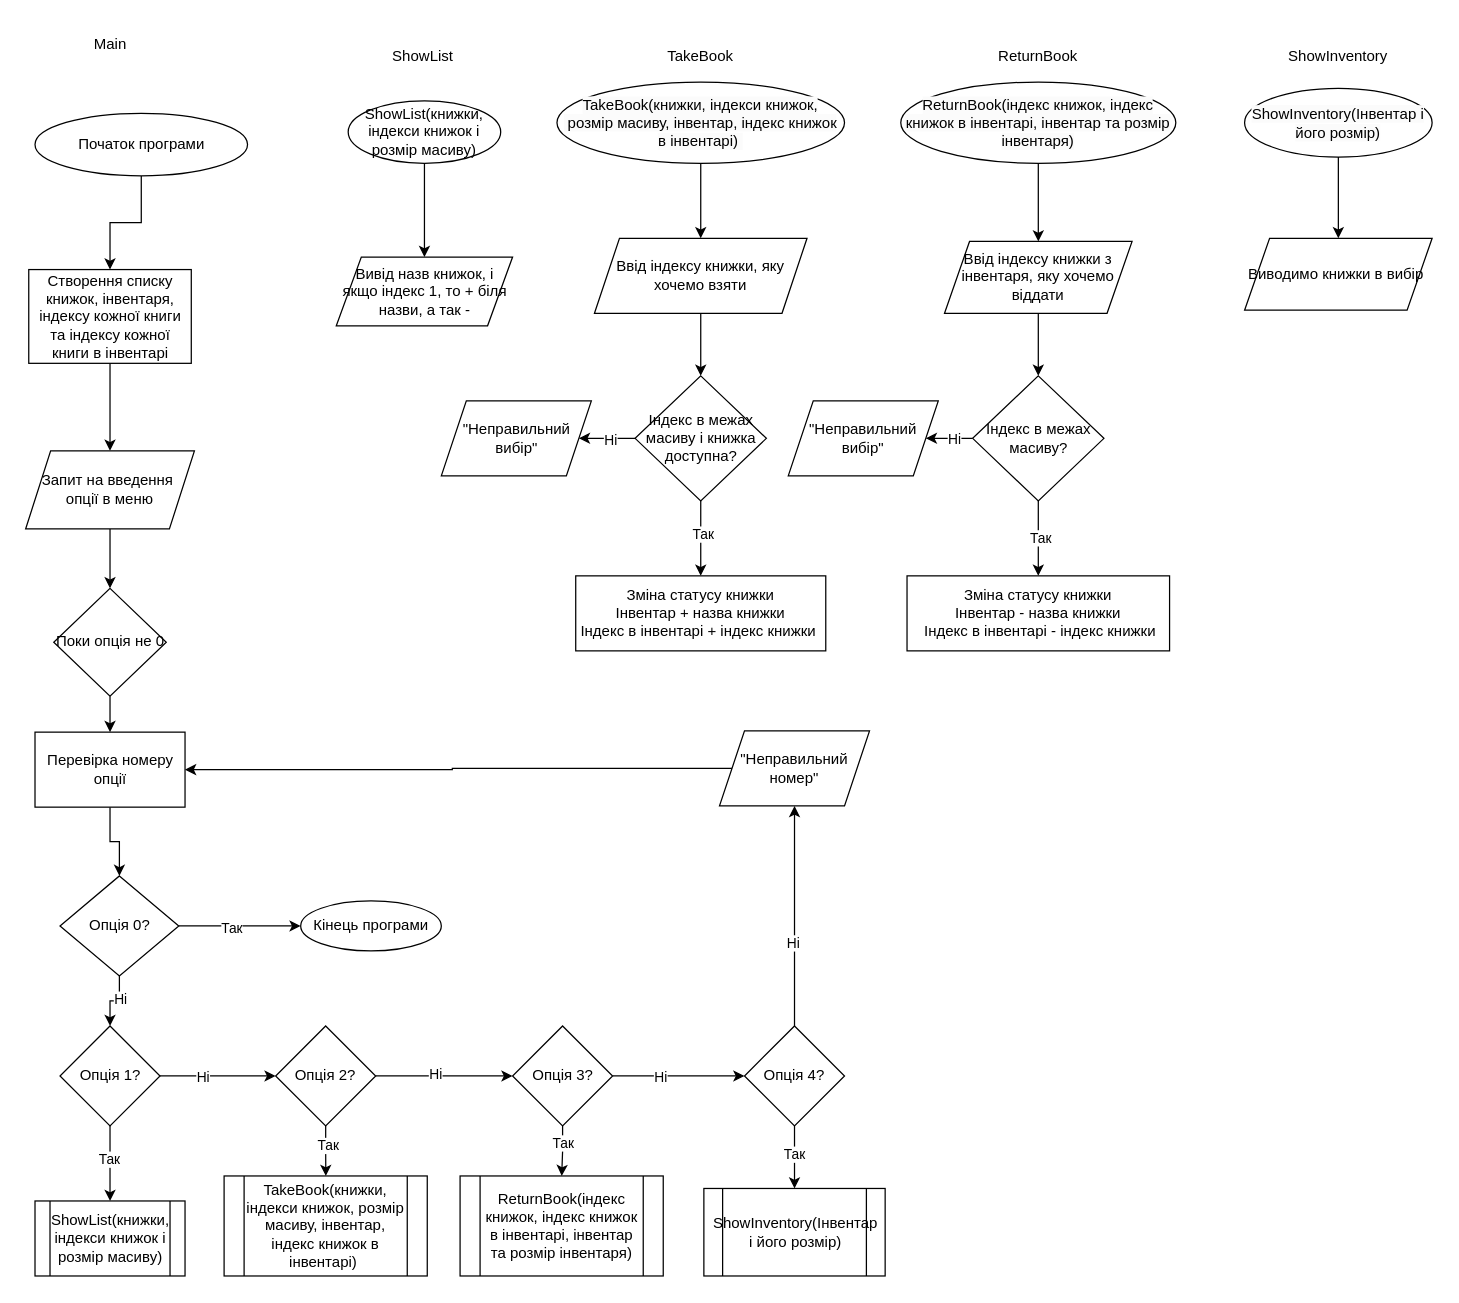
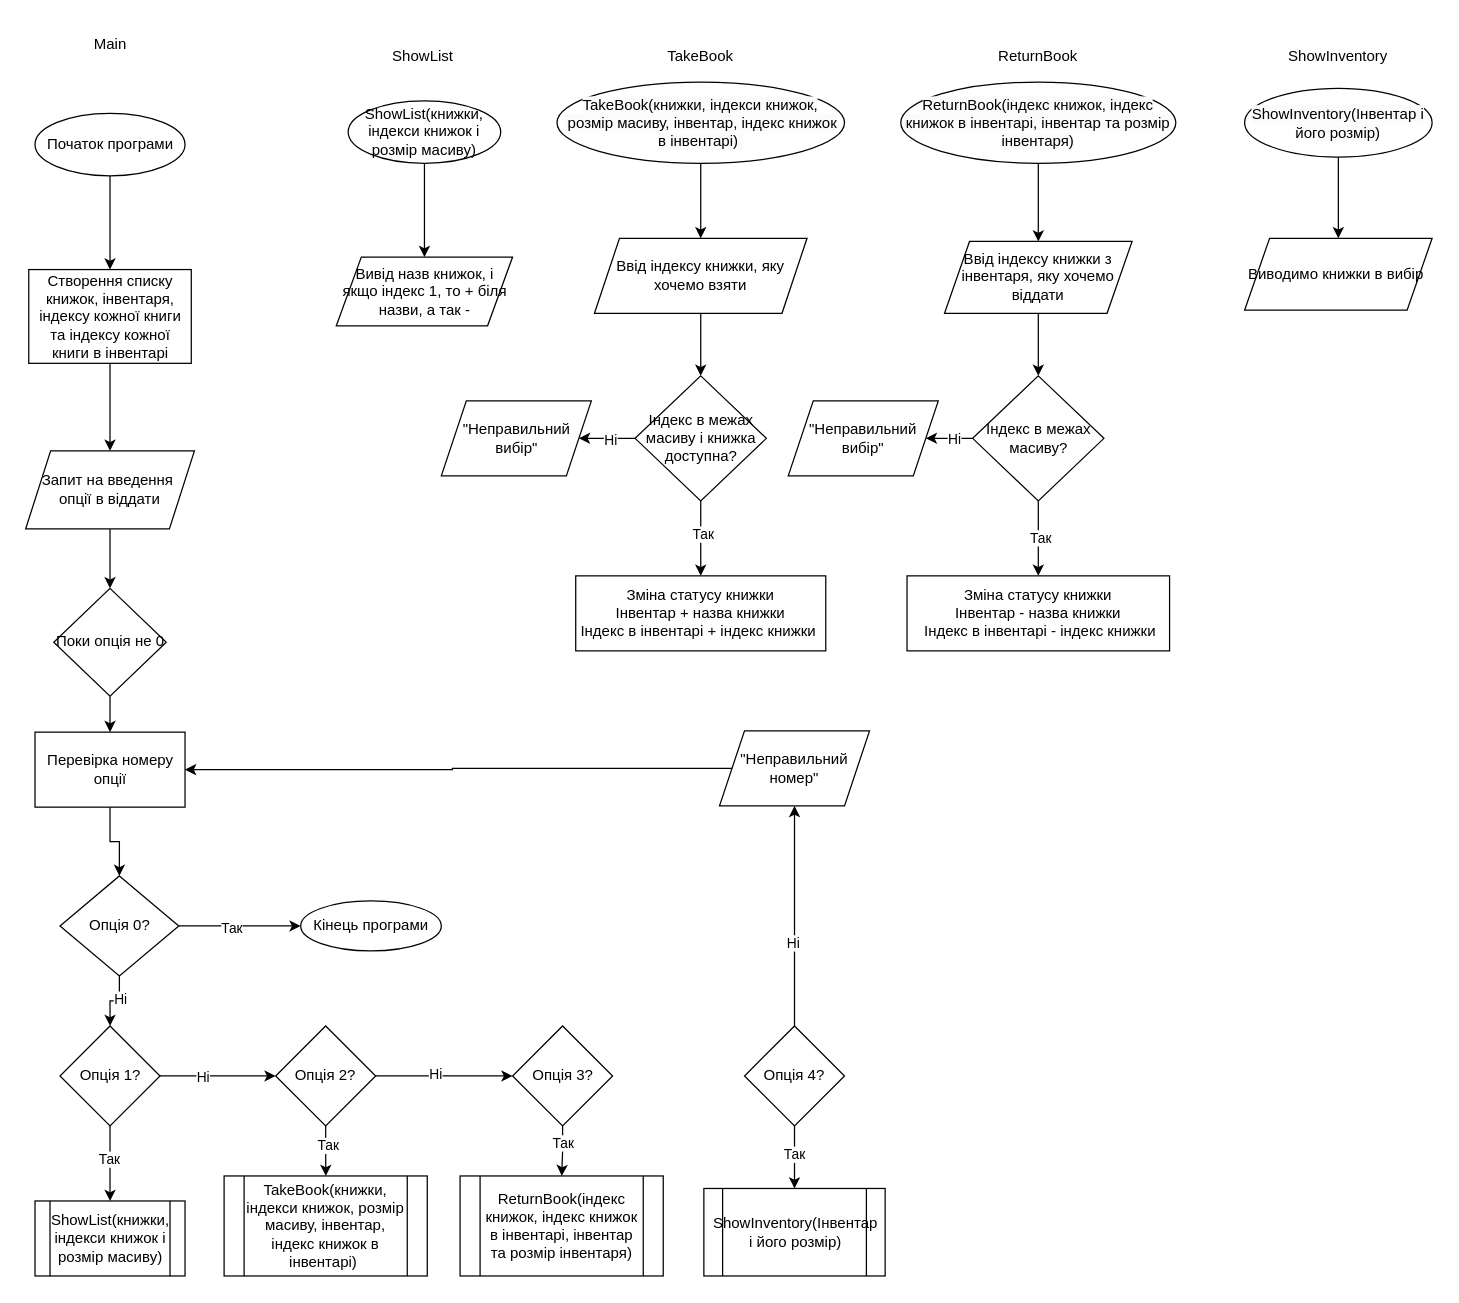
node "Початок програми": size 213x63 -> 150x63
node "Запит на введення опції в меню": label "Запит на введення опції в меню" -> "Запит на введення опції в віддати"
edge "Опція 3?" -> "Опція 4?": removed, label "Ні"
